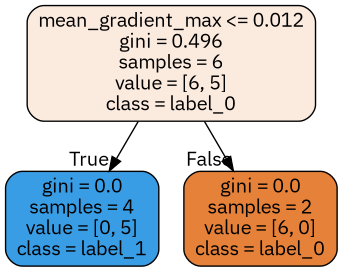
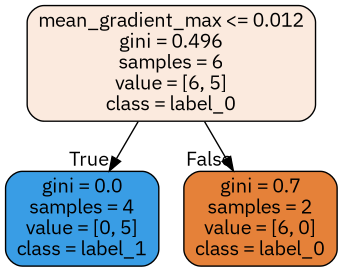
node "gini = 0.0 samples = 2 value = [6, 0] class = label_0": label "gini = 0.0 samples = 2 value = [6, 0] class = label_0" -> "gini = 0.7 samples = 2 value = [6, 0] class = label_0"
